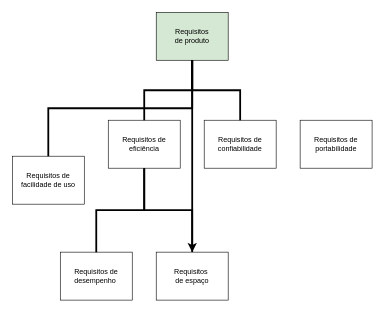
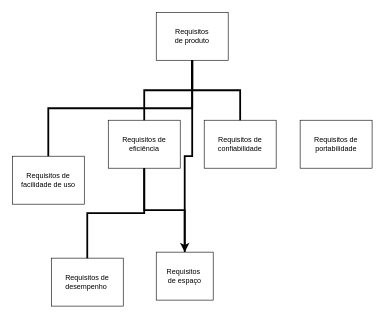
node "Requisitos de produto": fillcolor #d5e8d4 -> #ffffff
node "Requisitos de desempenho": moved (96, 276) -> (87, 282)
node "Requisitos de espaço": size 72x48 -> 57x48
